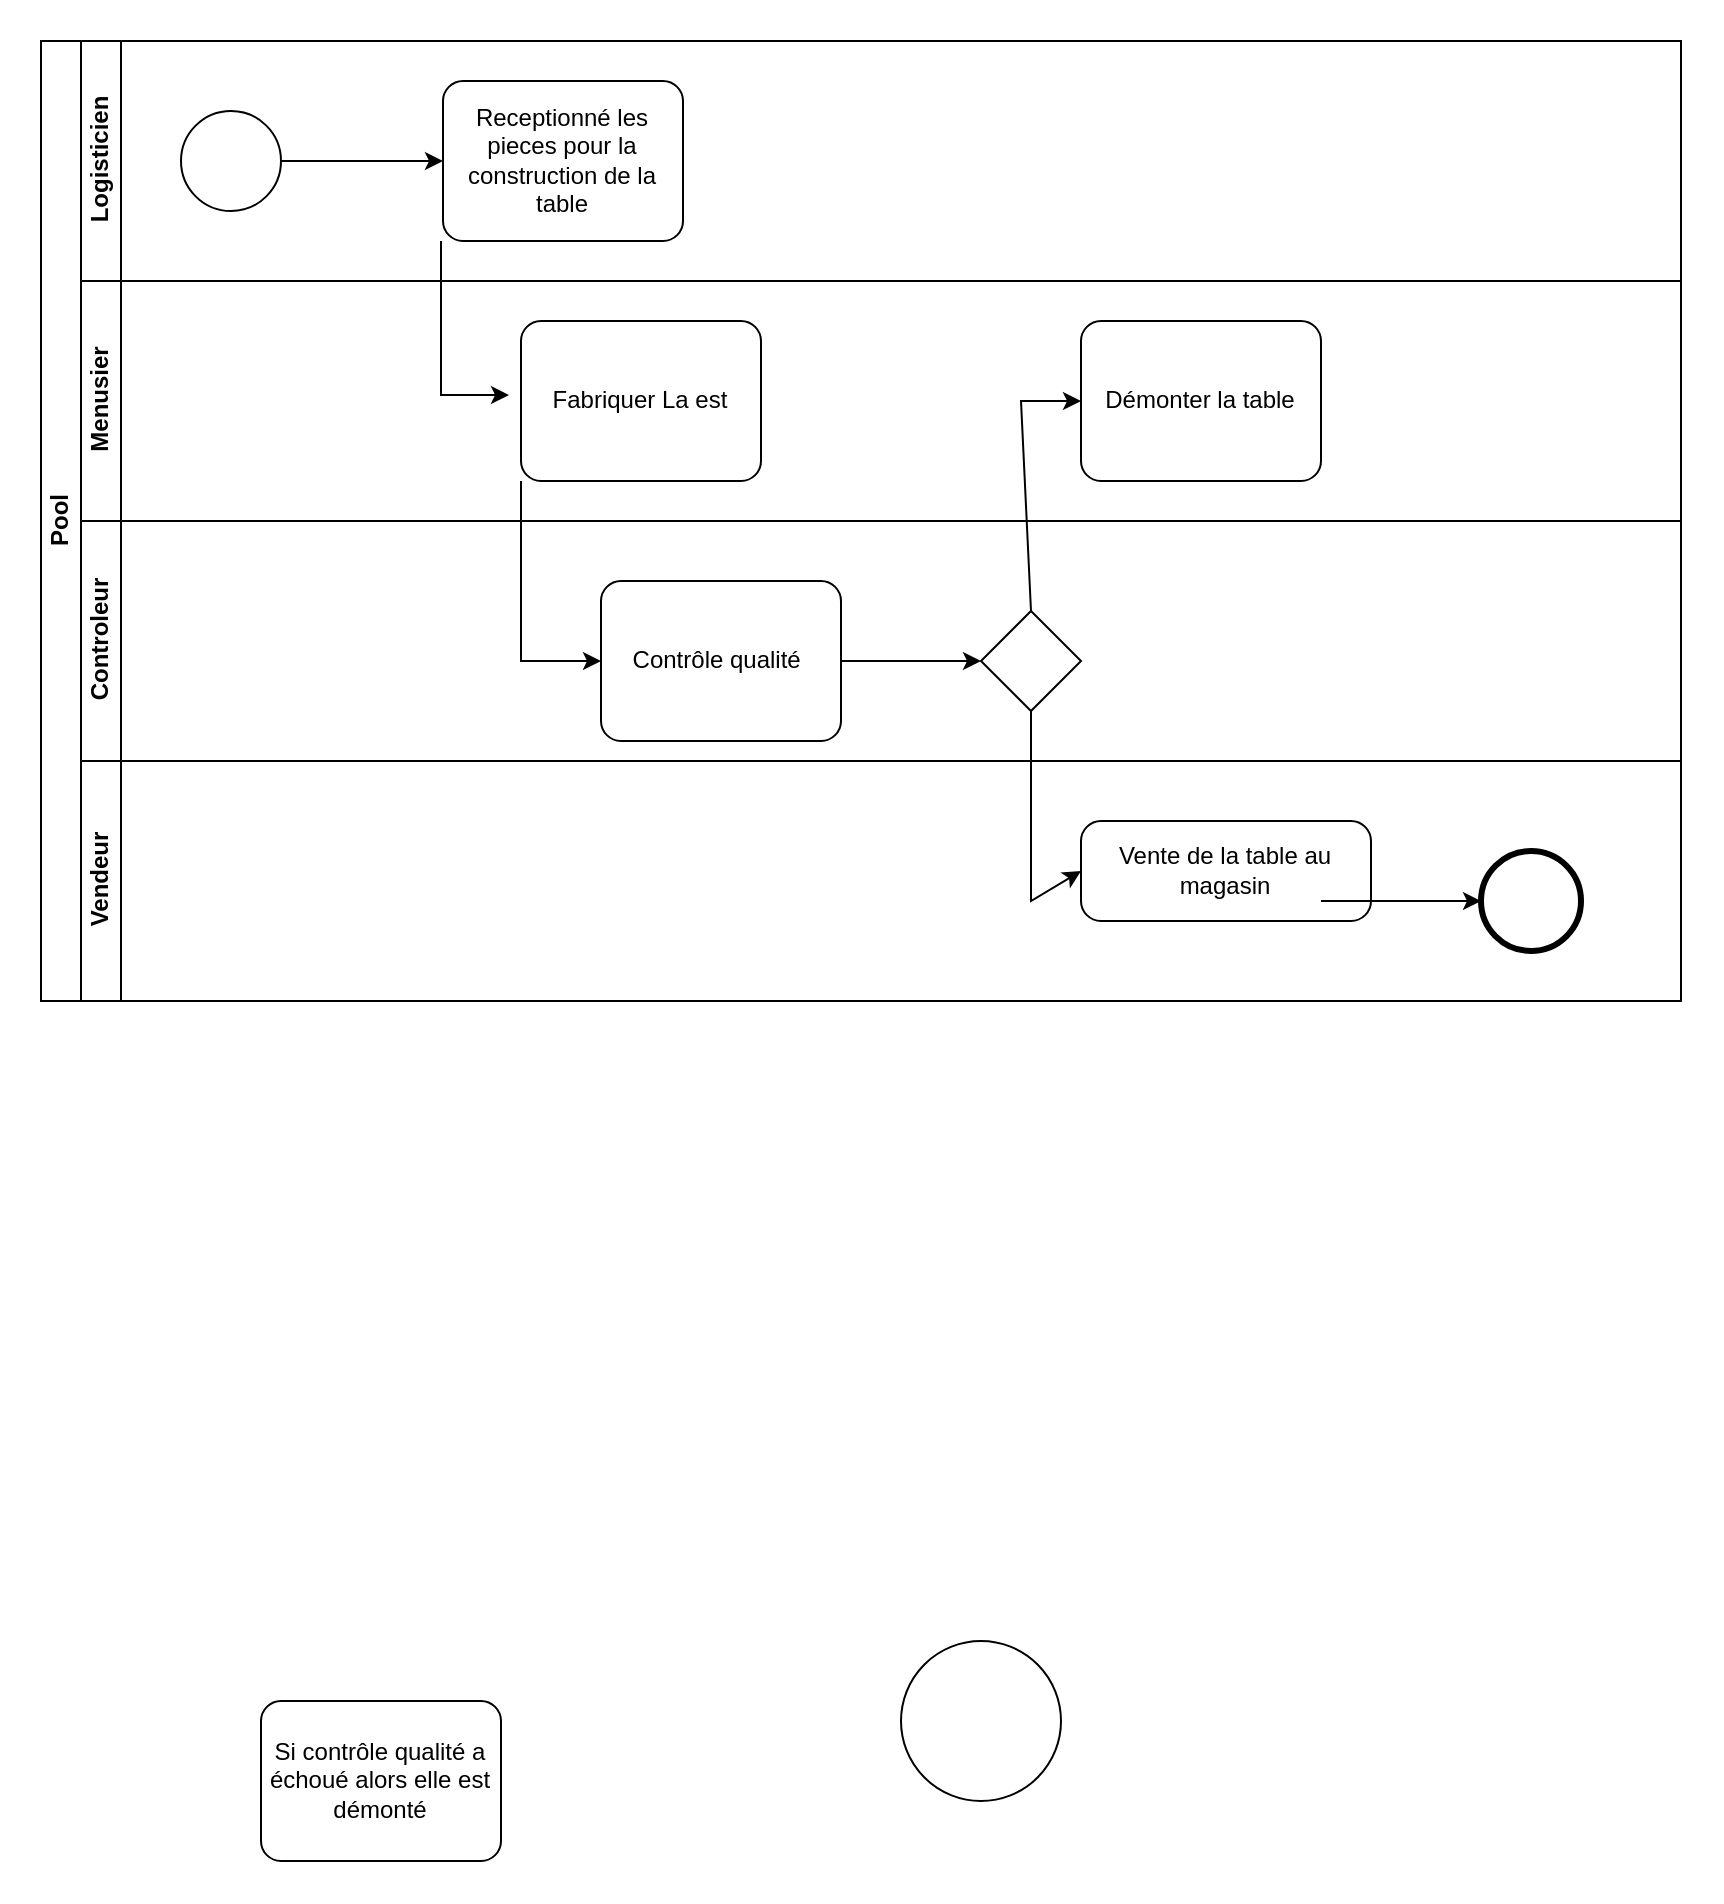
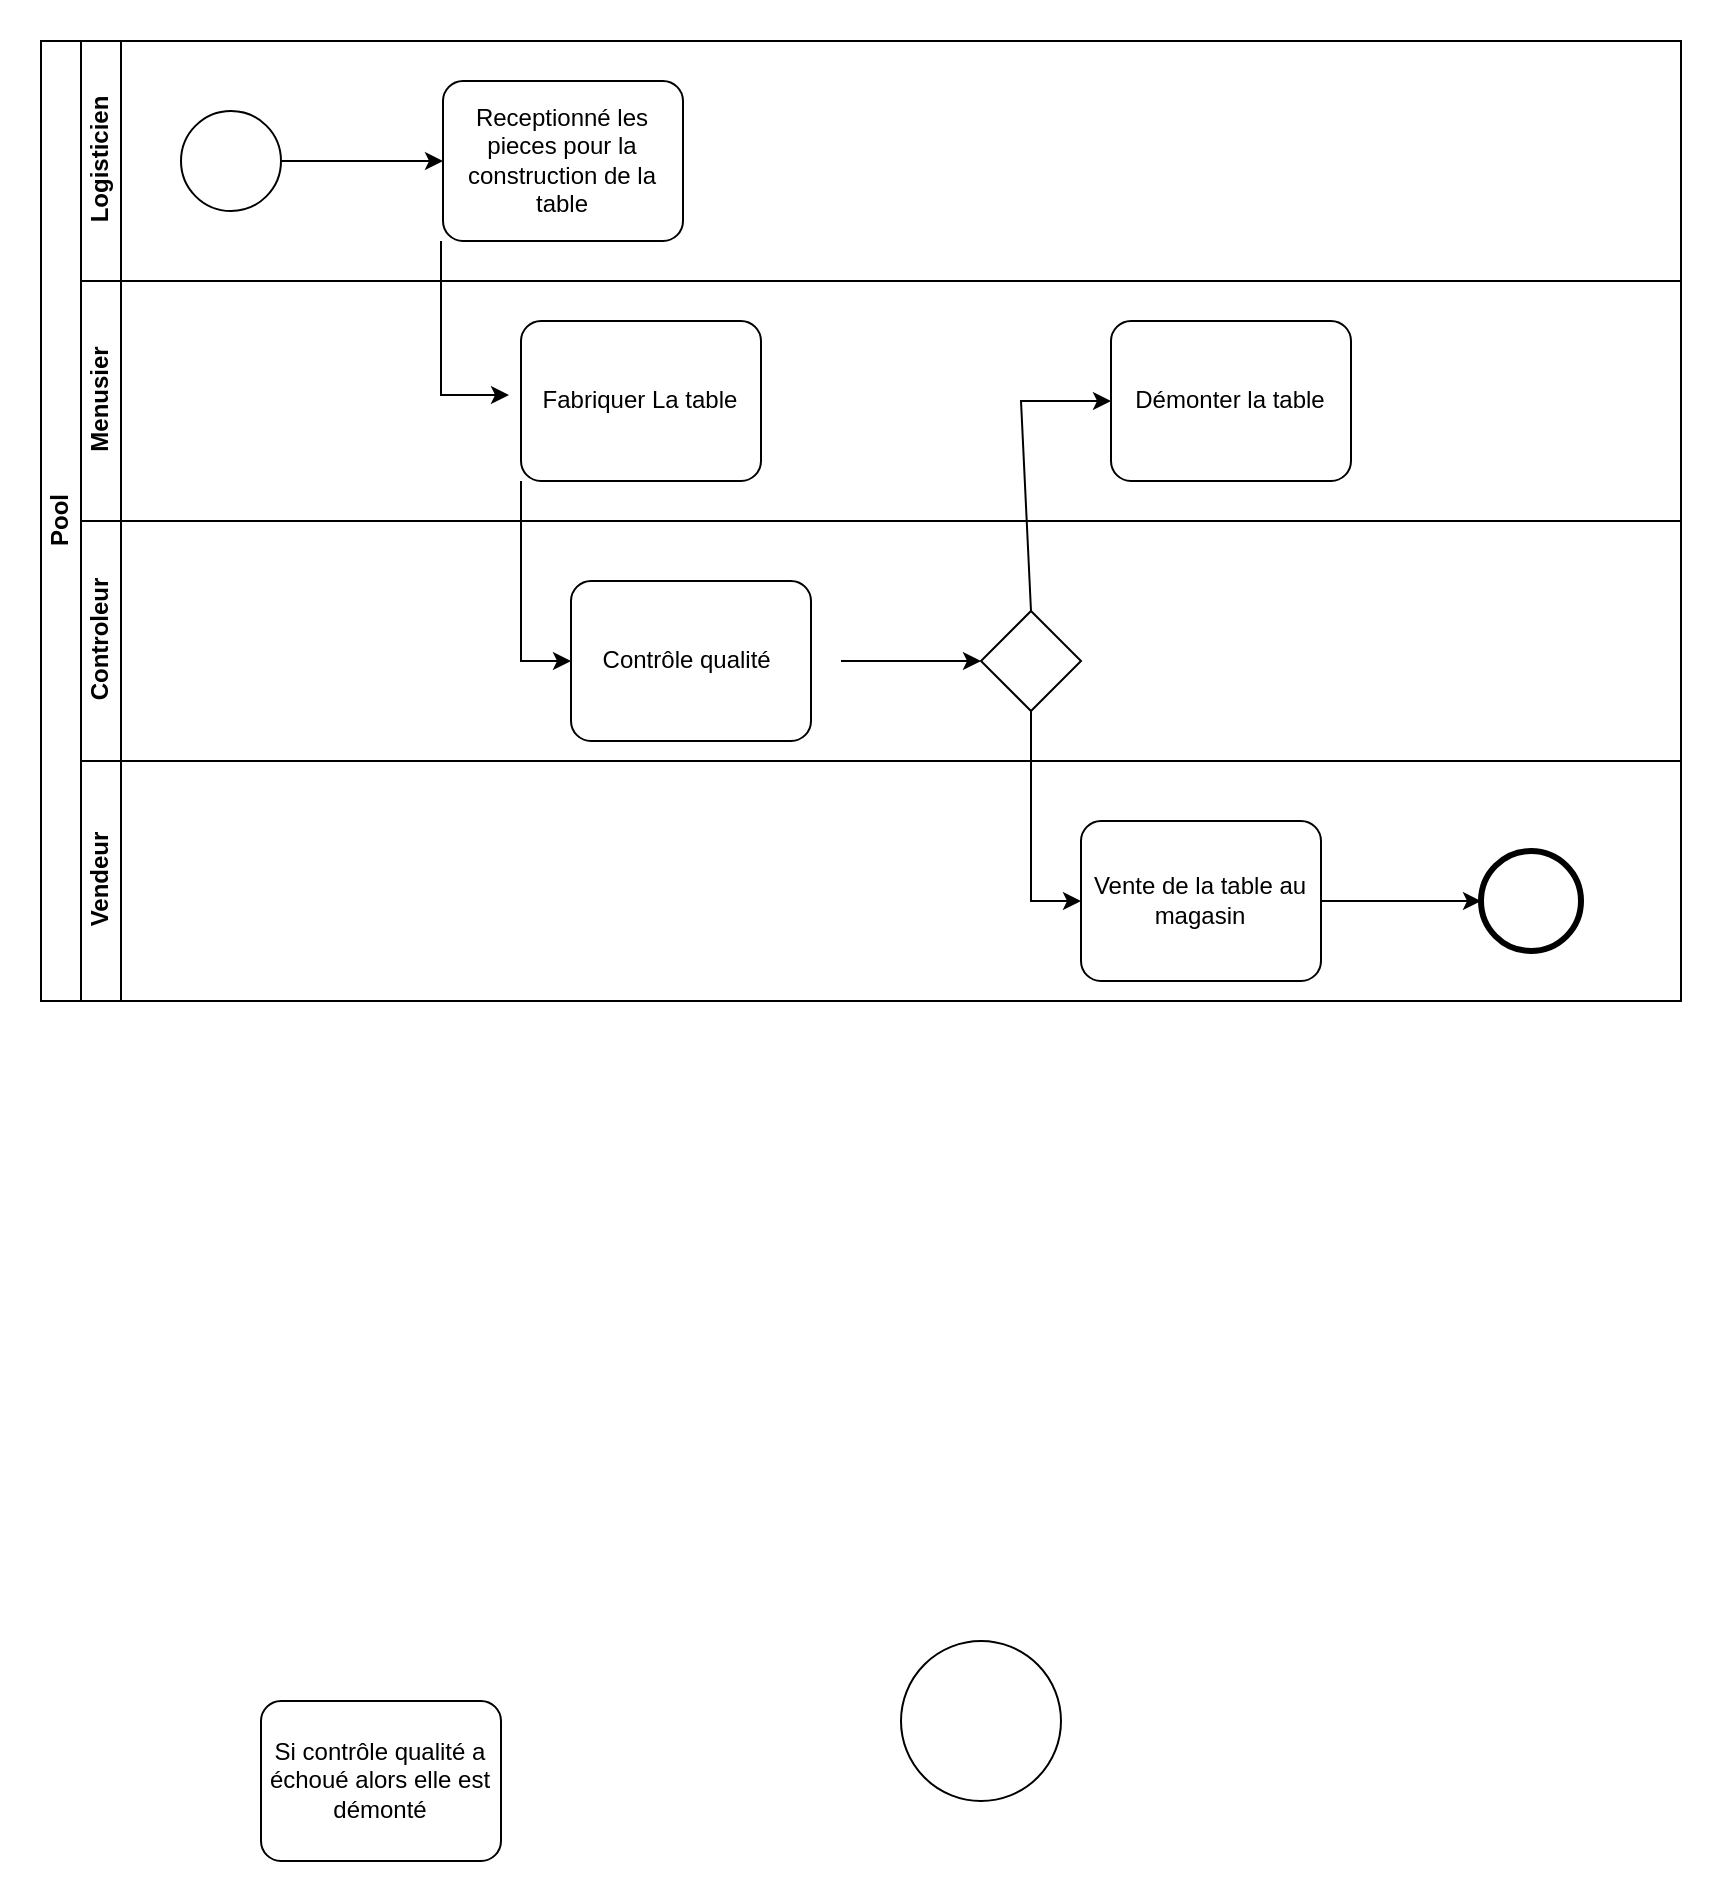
node "Fabriquer La est": label "Fabriquer La est" -> "Fabriquer La table"
node "Démonter la table": moved (1201, 401) -> (1231, 401)
node "Contrôle qualité": moved (721, 661) -> (691, 661)
node "Vente de la table au magasin": size 290x100 -> 240x160
